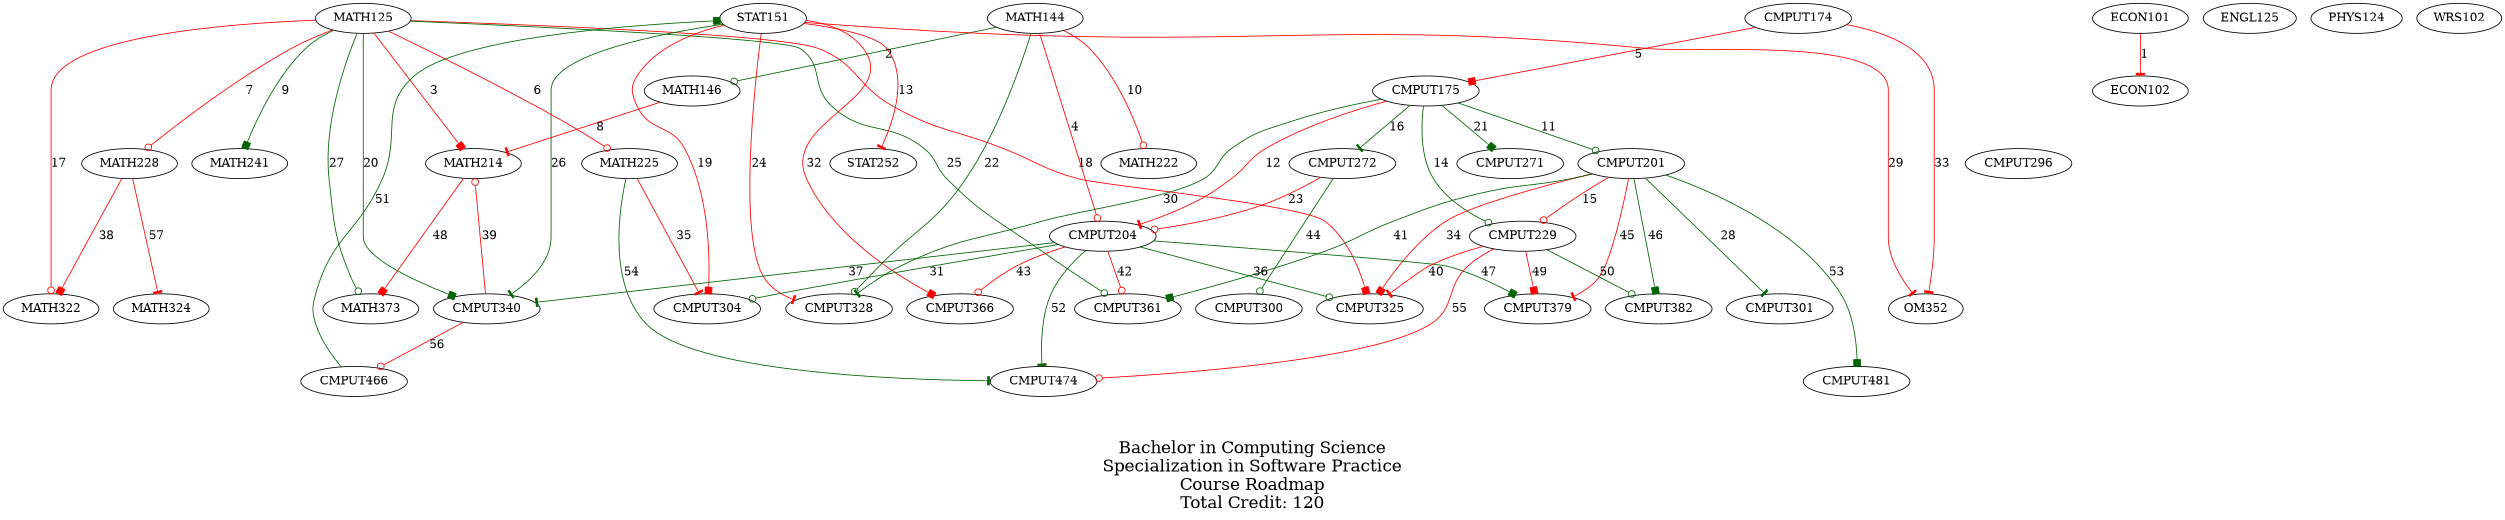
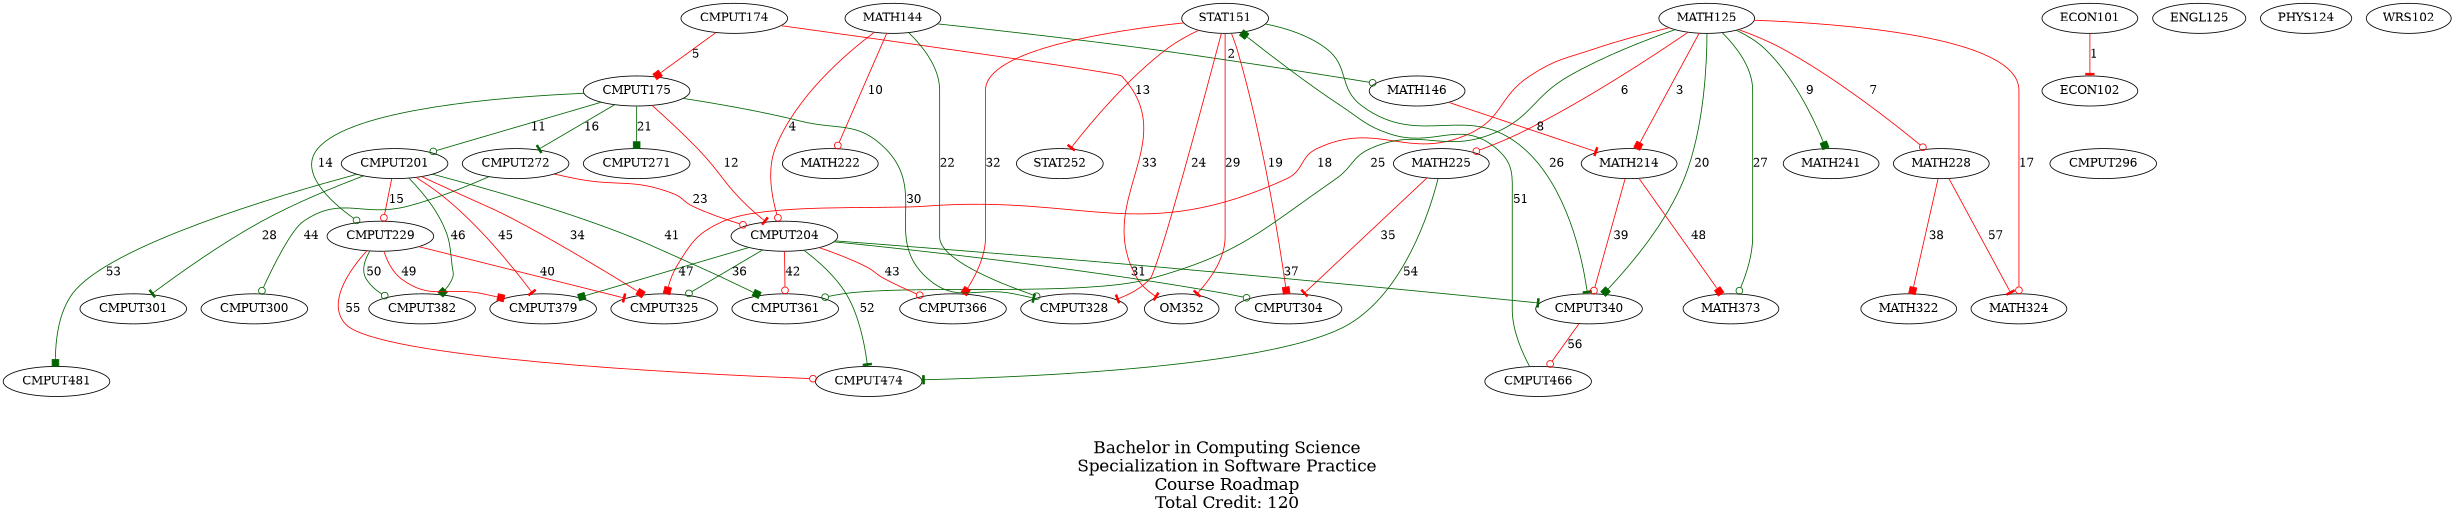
edge "MATH125" -> "MATH322": now "MATH125" -> "MATH324"
edge "CMPUT340" -> "MATH214": reversed
